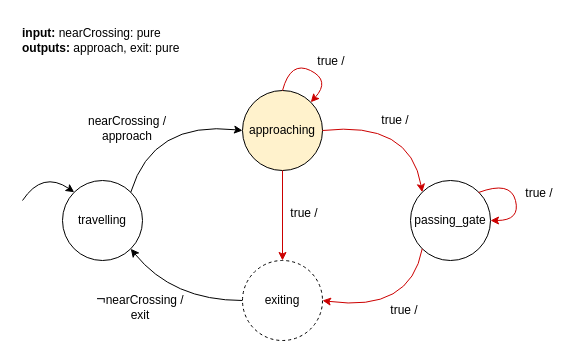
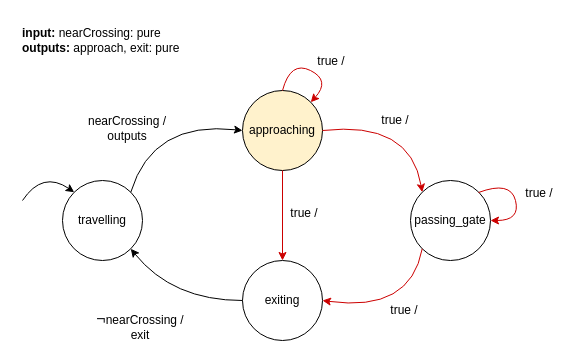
node "nearCrossing / approach": label "nearCrossing / approach" -> "nearCrossing / outputs"
node "exiting": style dashed -> solid
node "¬nearCrossing / exit": moved (141, 306) -> (141, 326)
